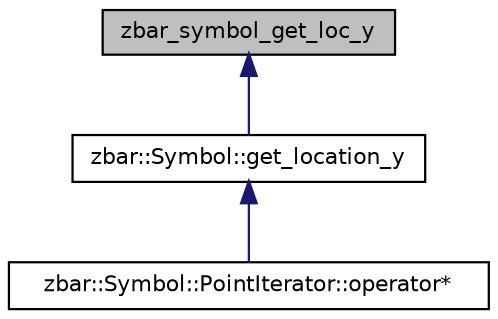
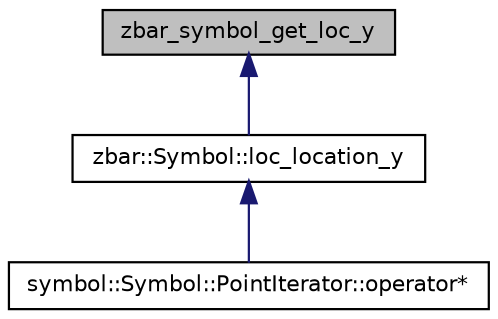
node "zbar::Symbol::get_location_y": label "zbar::Symbol::get_location_y" -> "zbar::Symbol::loc_location_y"
node "zbar::Symbol::PointIterator::operator*": label "zbar::Symbol::PointIterator::operator*" -> "symbol::Symbol::PointIterator::operator*"
